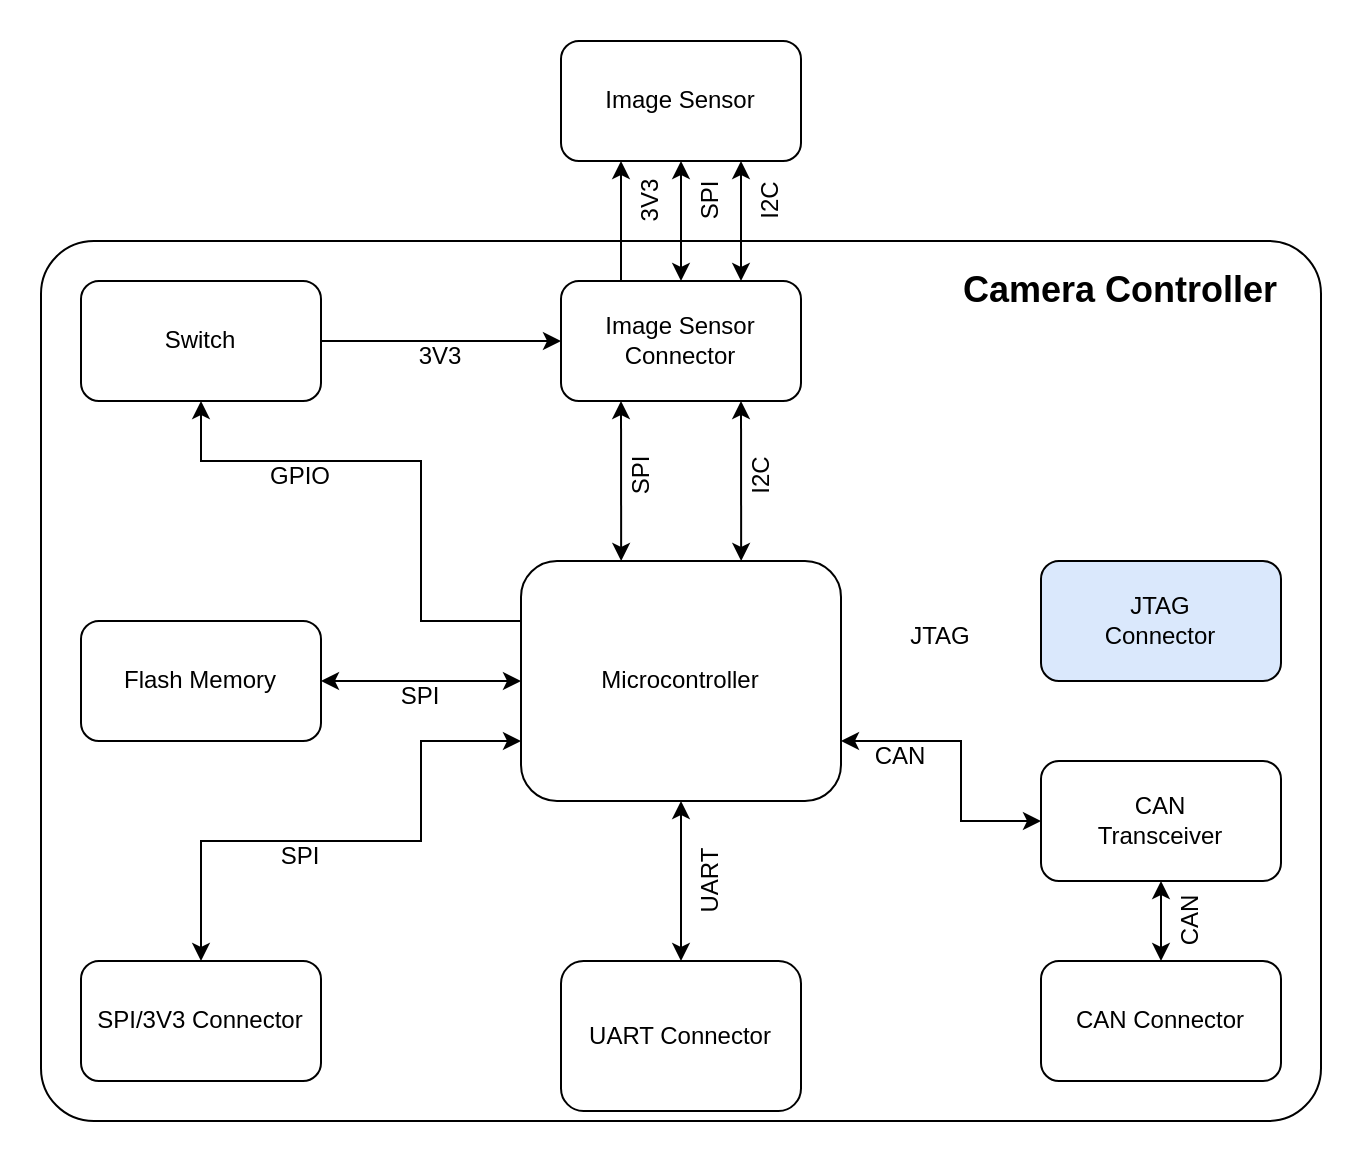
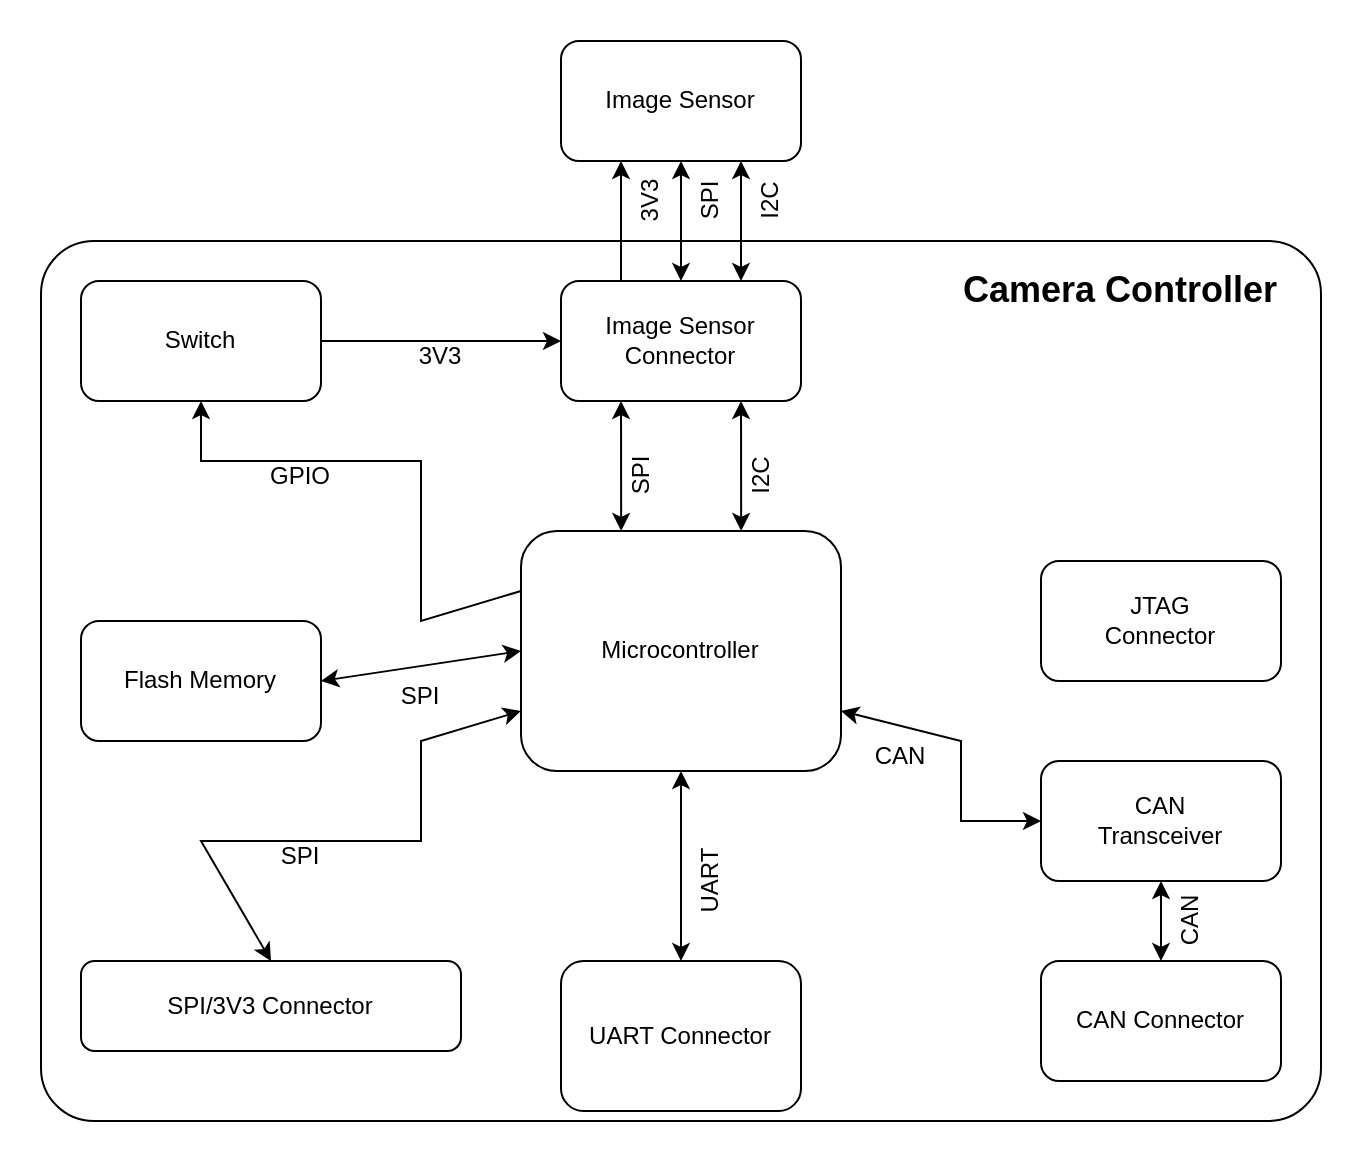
node "JTAG Connector": fillcolor #dae8fc -> #ffffff
node "JTAG": removed
node "Microcontroller": moved (681, 681) -> (681, 651)
node "SPI/3V3 Connector": size 240x120 -> 380x90
